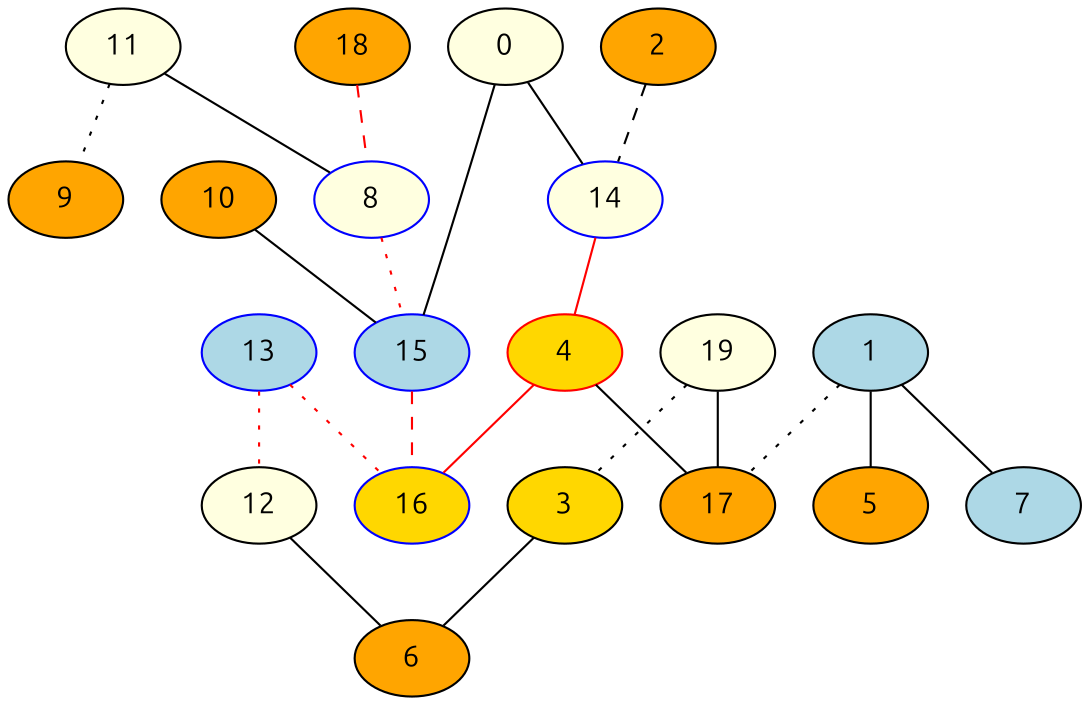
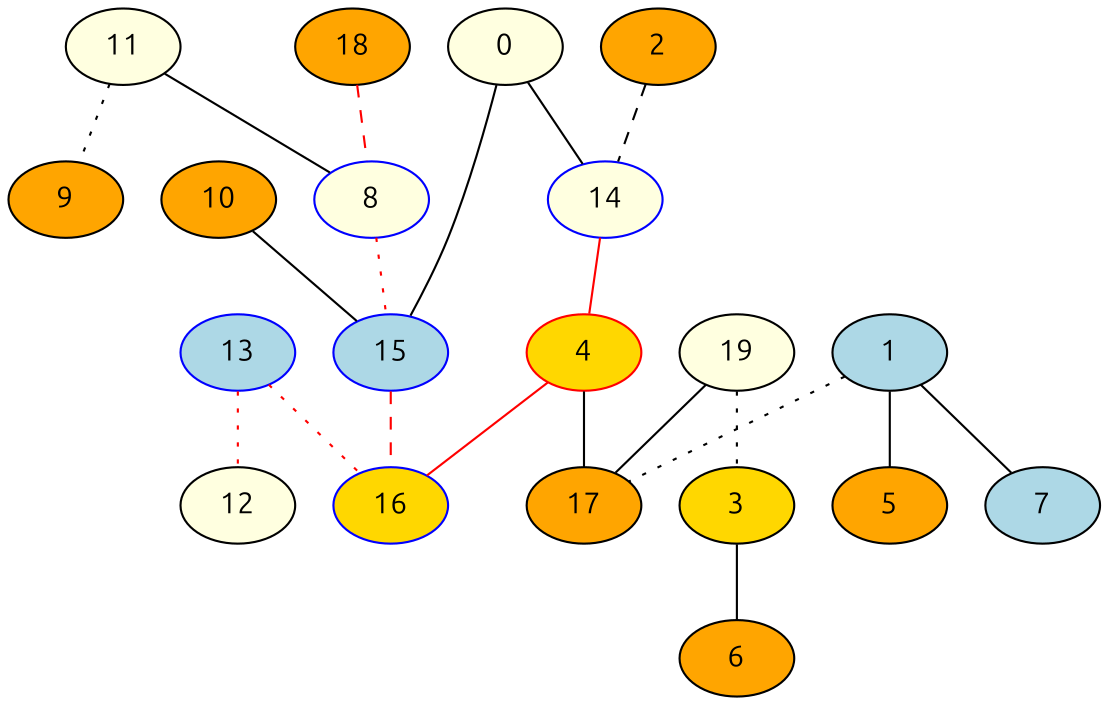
edge "12" -- "6": removed
